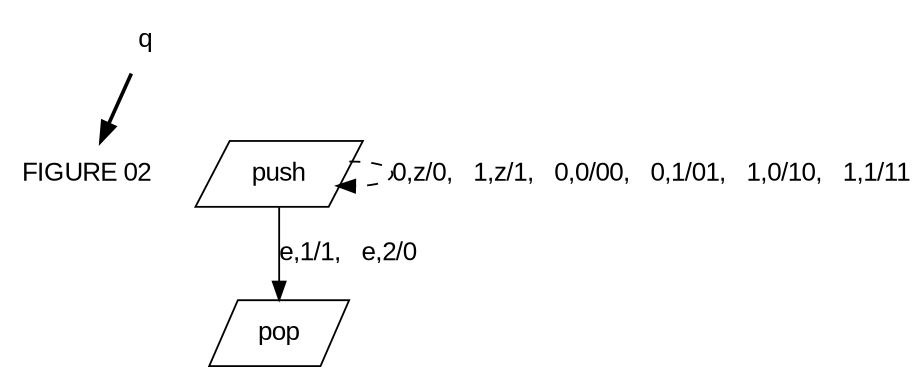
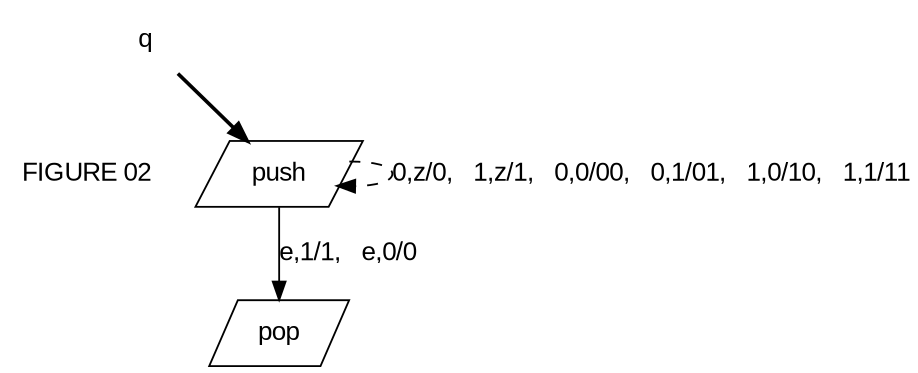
edge "q" -> "FIGURE 02": now "q" -> "push"
edge "push" -> "pop": label "e,1/1,   e,2/0" -> "e,1/1,   e,0/0"
